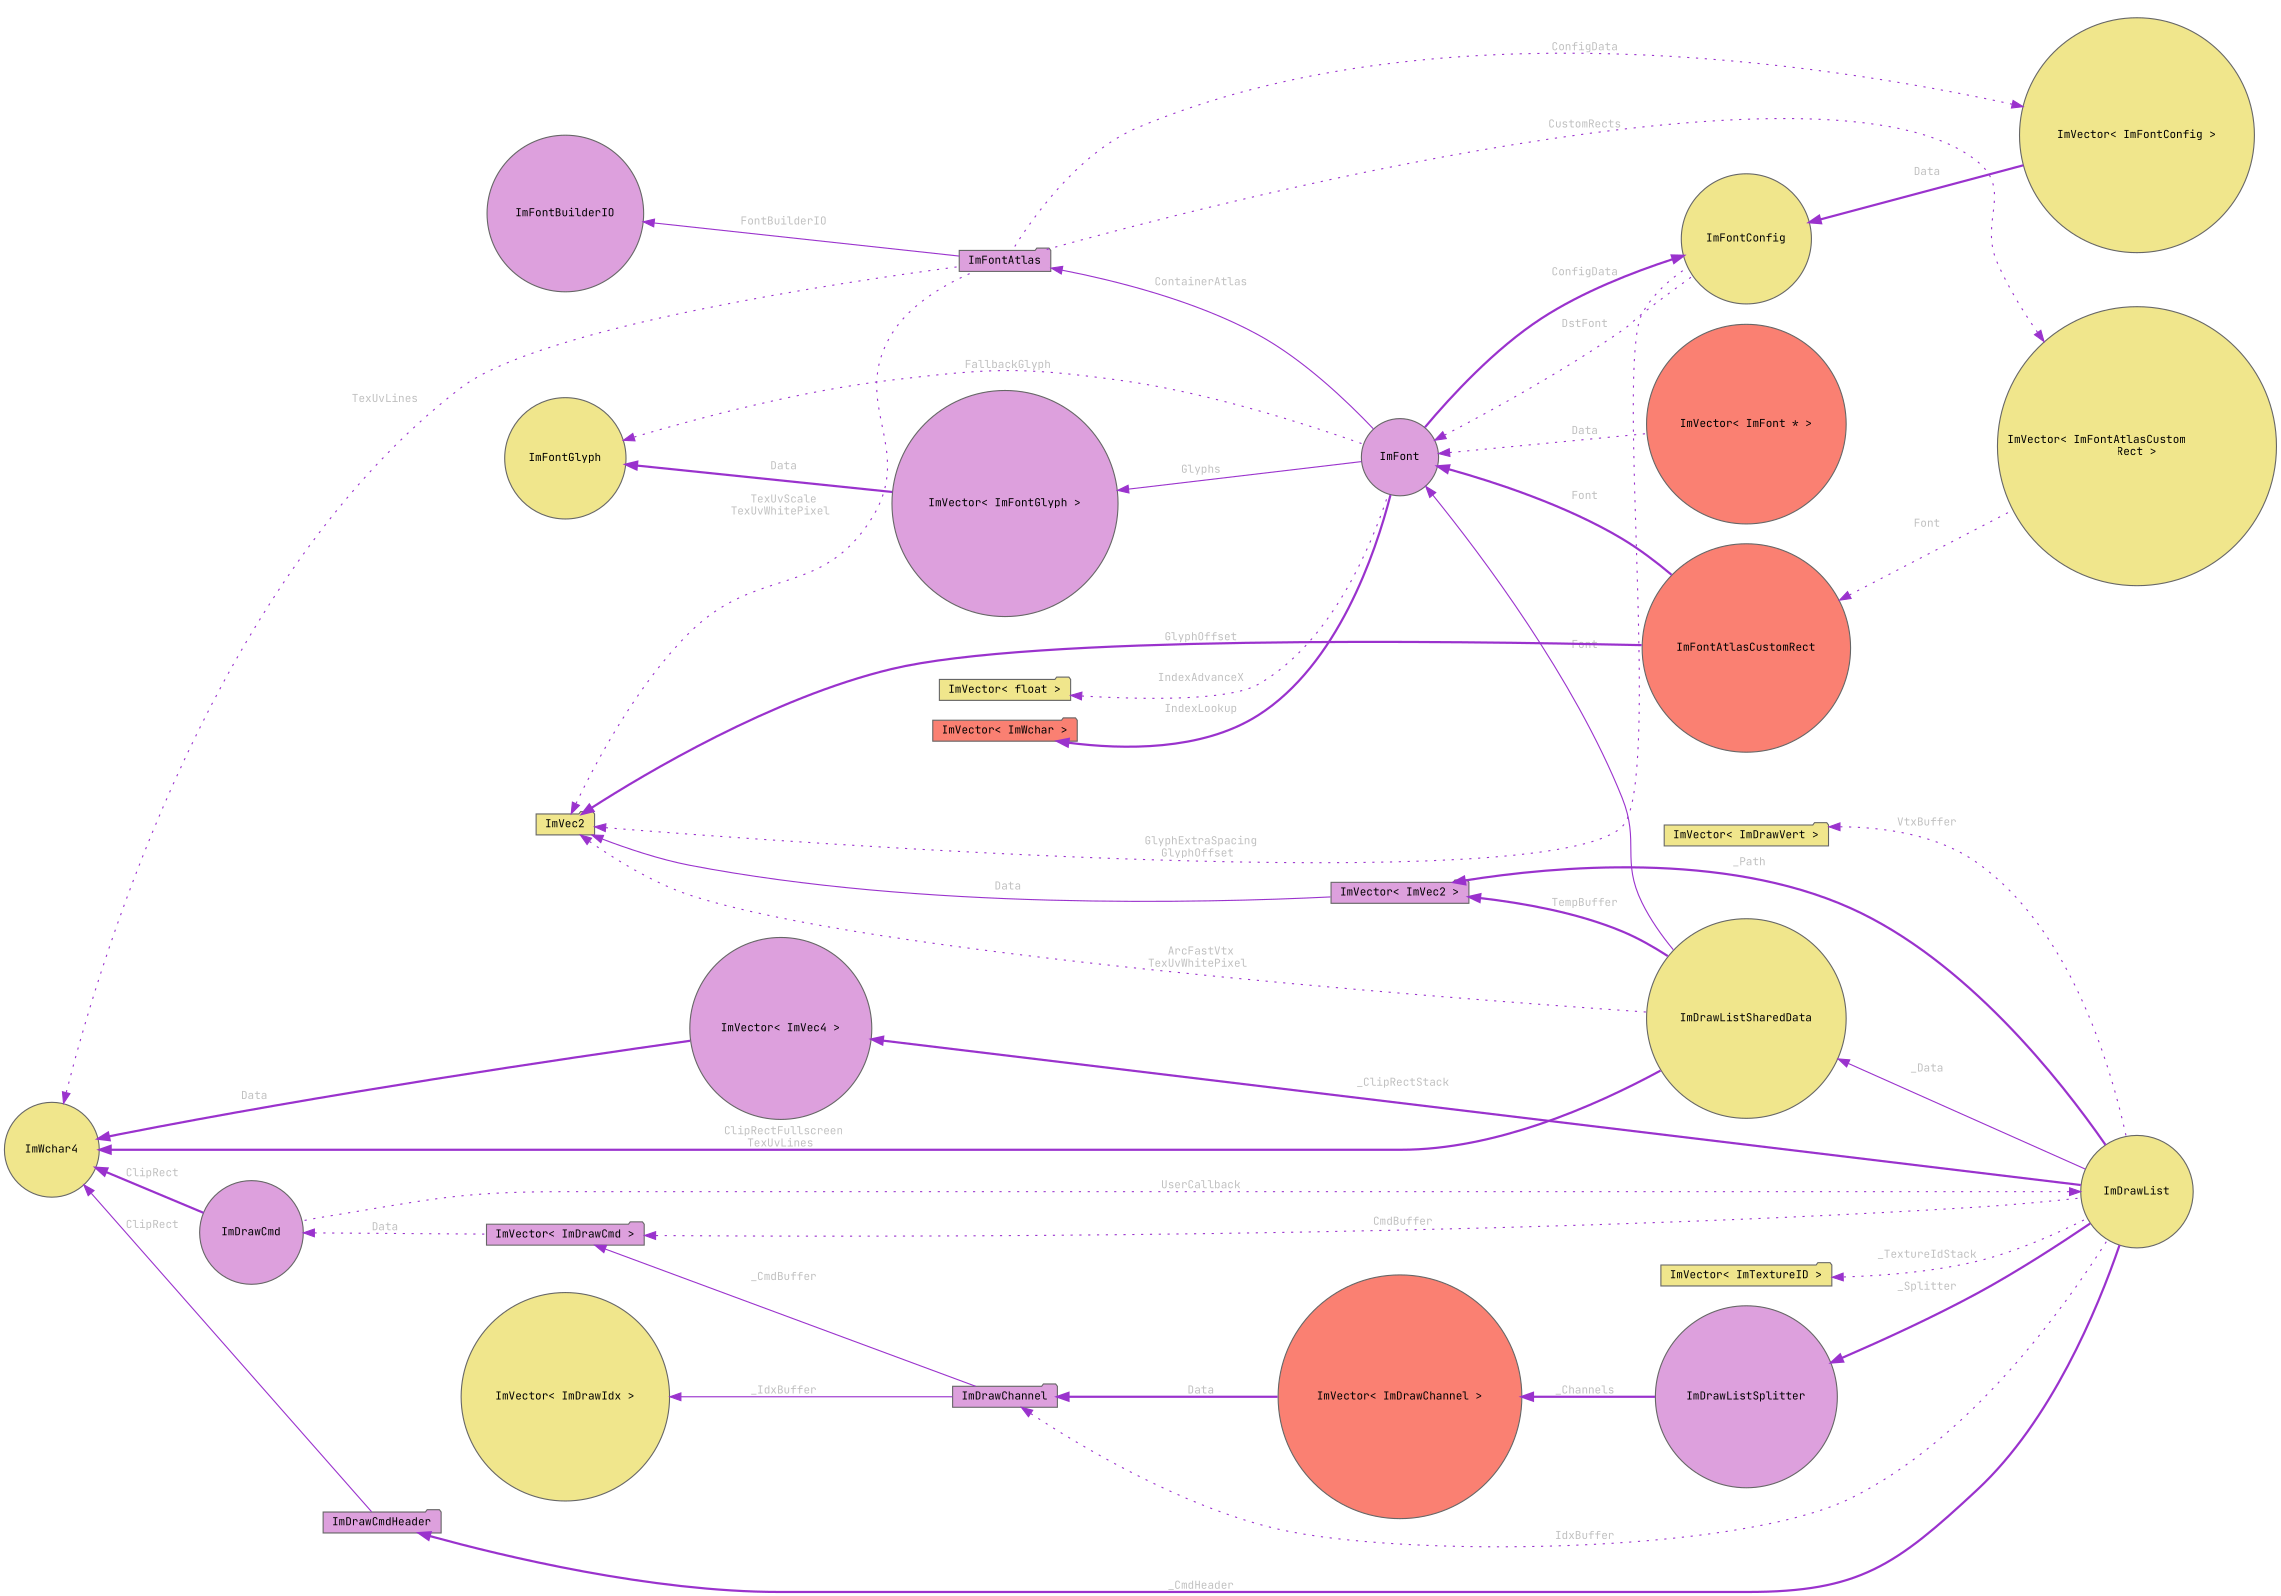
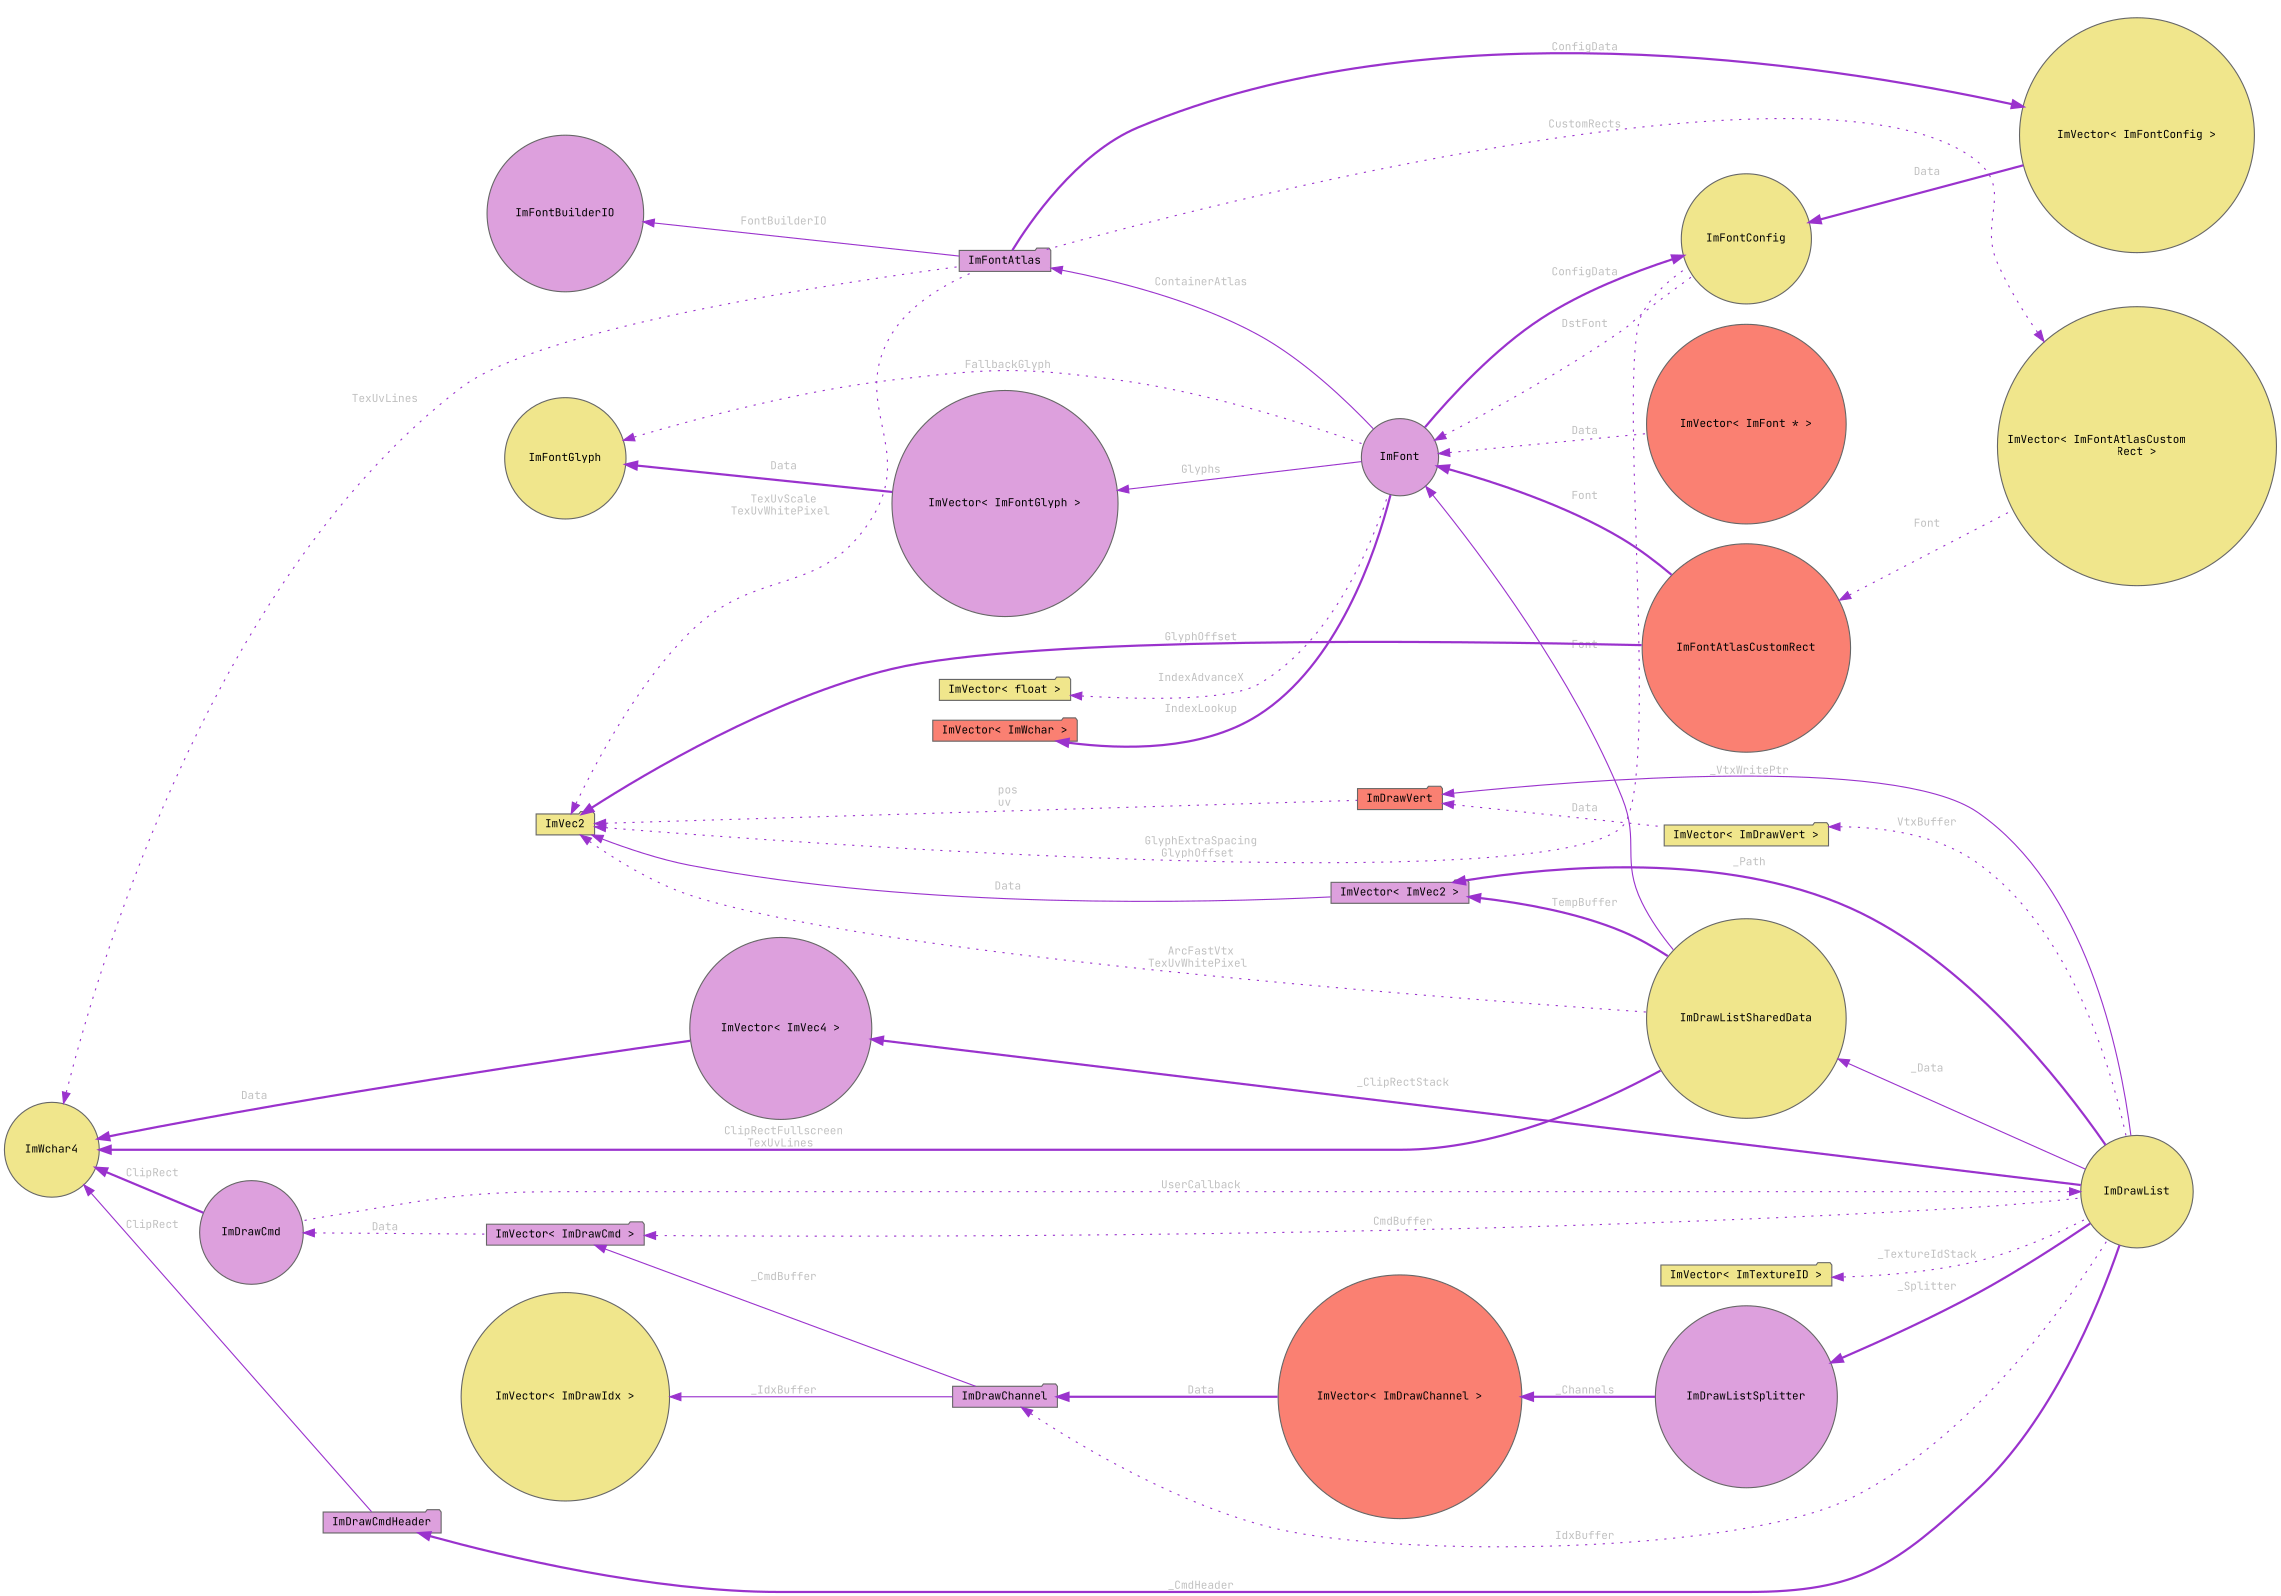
edge "ImFontAtlas" -> "ImVector< ImFontConfig >": style dotted -> bold
node "ImDrawVert": added
